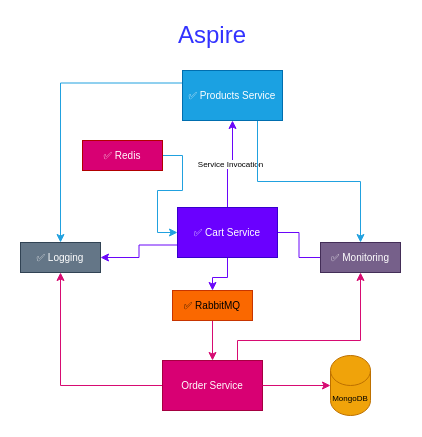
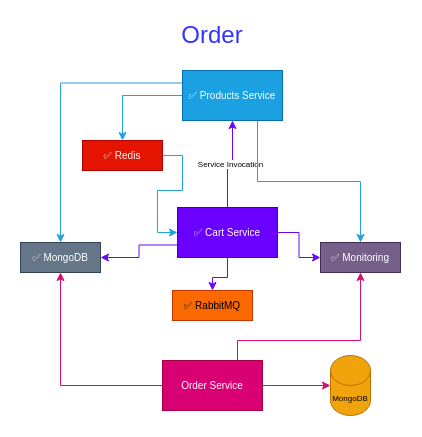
node "Aspire": label "Aspire" -> "Order"
edge "✅ Products Service" -> "✅ Redis": added
node "✅ Redis": fillcolor #d80073 -> #e51400
node "✅ Logging": label "✅ Logging" -> "✅ MongoDB"
edge "✅ Cart Service" -- "✅ Monitoring": arrowhead none -> classic
edge "✅ RabbitMQ" -> "Order Service": removed
